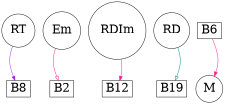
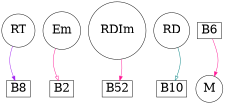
node "B12": label "B12" -> "B52"
node "B19": label "B19" -> "B10"
